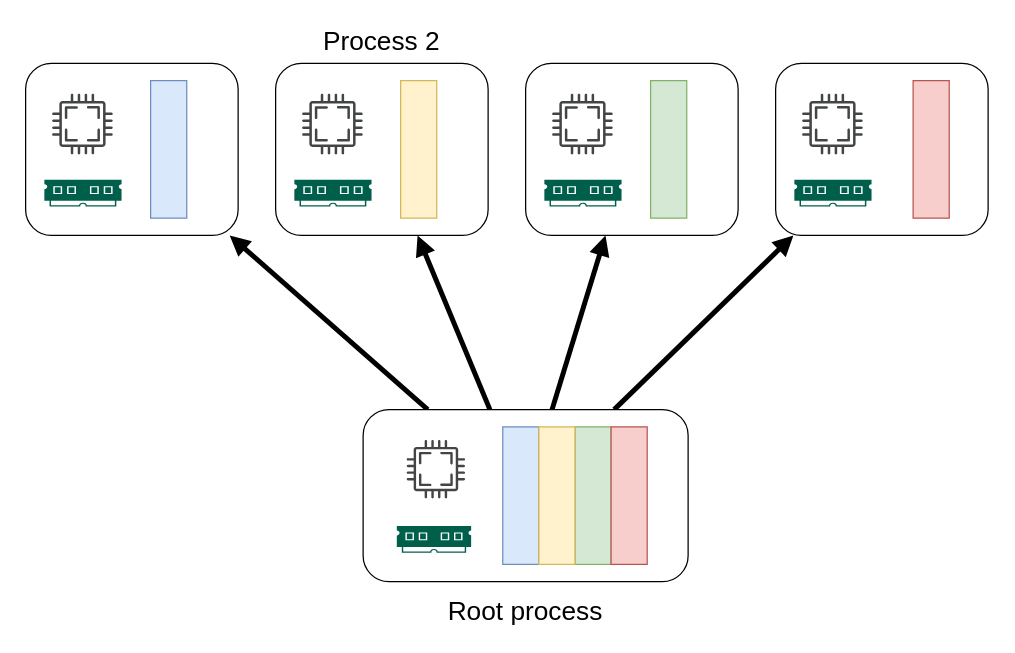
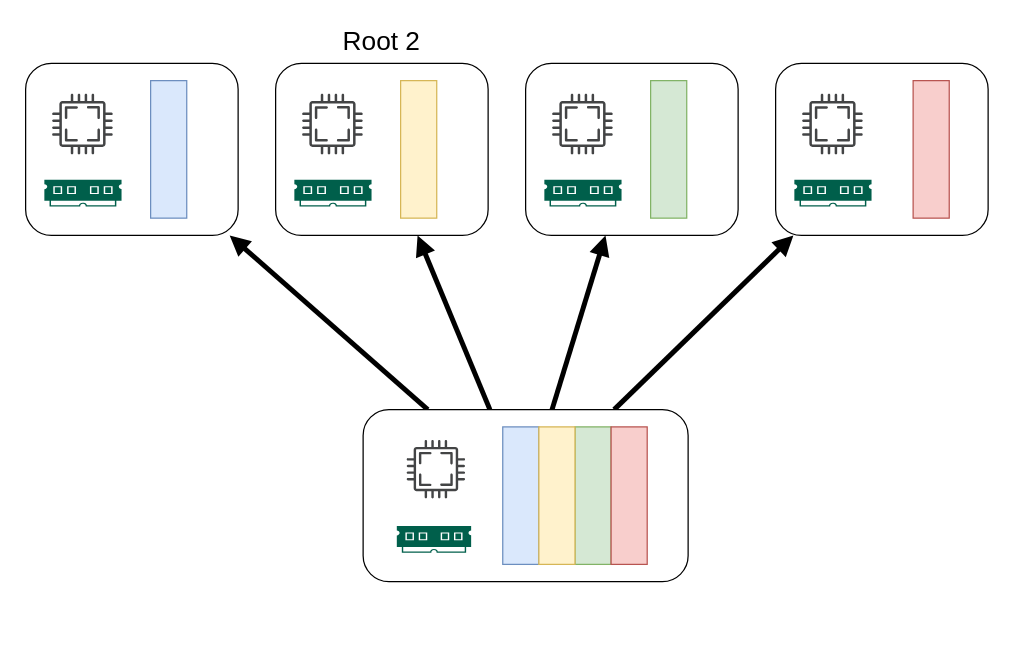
node "Process 2": label "Process 2" -> "Root 2"
node "Root process": removed
